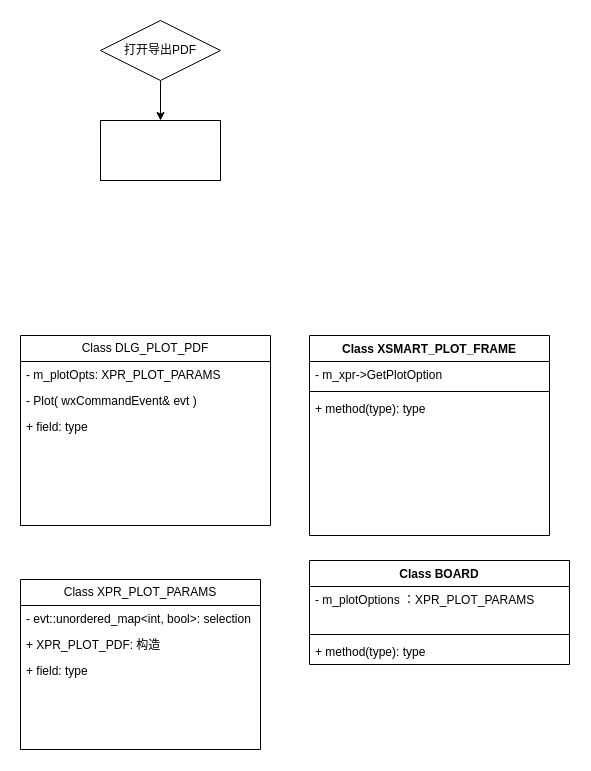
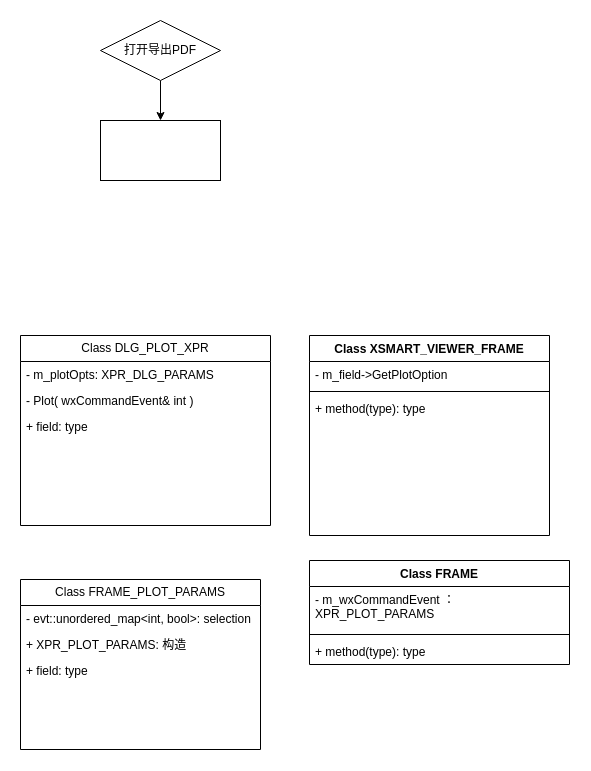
node "Class DLG_PLOT_PDF": label "Class DLG_PLOT_PDF" -> "Class DLG_PLOT_XPR"
node "Class XSMART_PLOT_FRAME": label "Class XSMART_PLOT_FRAME" -> "Class XSMART_VIEWER_FRAME"
node "- m_plotOpts: XPR_PLOT_PARAMS": label "- m_plotOpts: XPR_PLOT_PARAMS" -> "- m_plotOpts: XPR_DLG_PARAMS"
node "- m_xpr->GetPlotOption": label "- m_xpr->GetPlotOption" -> "- m_field->GetPlotOption"
node "- Plot( wxCommandEvent& evt )": label "- Plot( wxCommandEvent& evt )" -> "- Plot( wxCommandEvent& int )"
node "Class BOARD": label "Class BOARD" -> "Class FRAME"
node "Class XPR_PLOT_PARAMS": label "Class XPR_PLOT_PARAMS" -> "Class FRAME_PLOT_PARAMS"
node "- m_plotOptions ：XPR_PLOT_PARAMS": label "- m_plotOptions ：XPR_PLOT_PARAMS" -> "- m_wxCommandEvent ：XPR_PLOT_PARAMS"
node "+ XPR_PLOT_PDF: 构造": label "+ XPR_PLOT_PDF: 构造" -> "+ XPR_PLOT_PARAMS: 构造"
